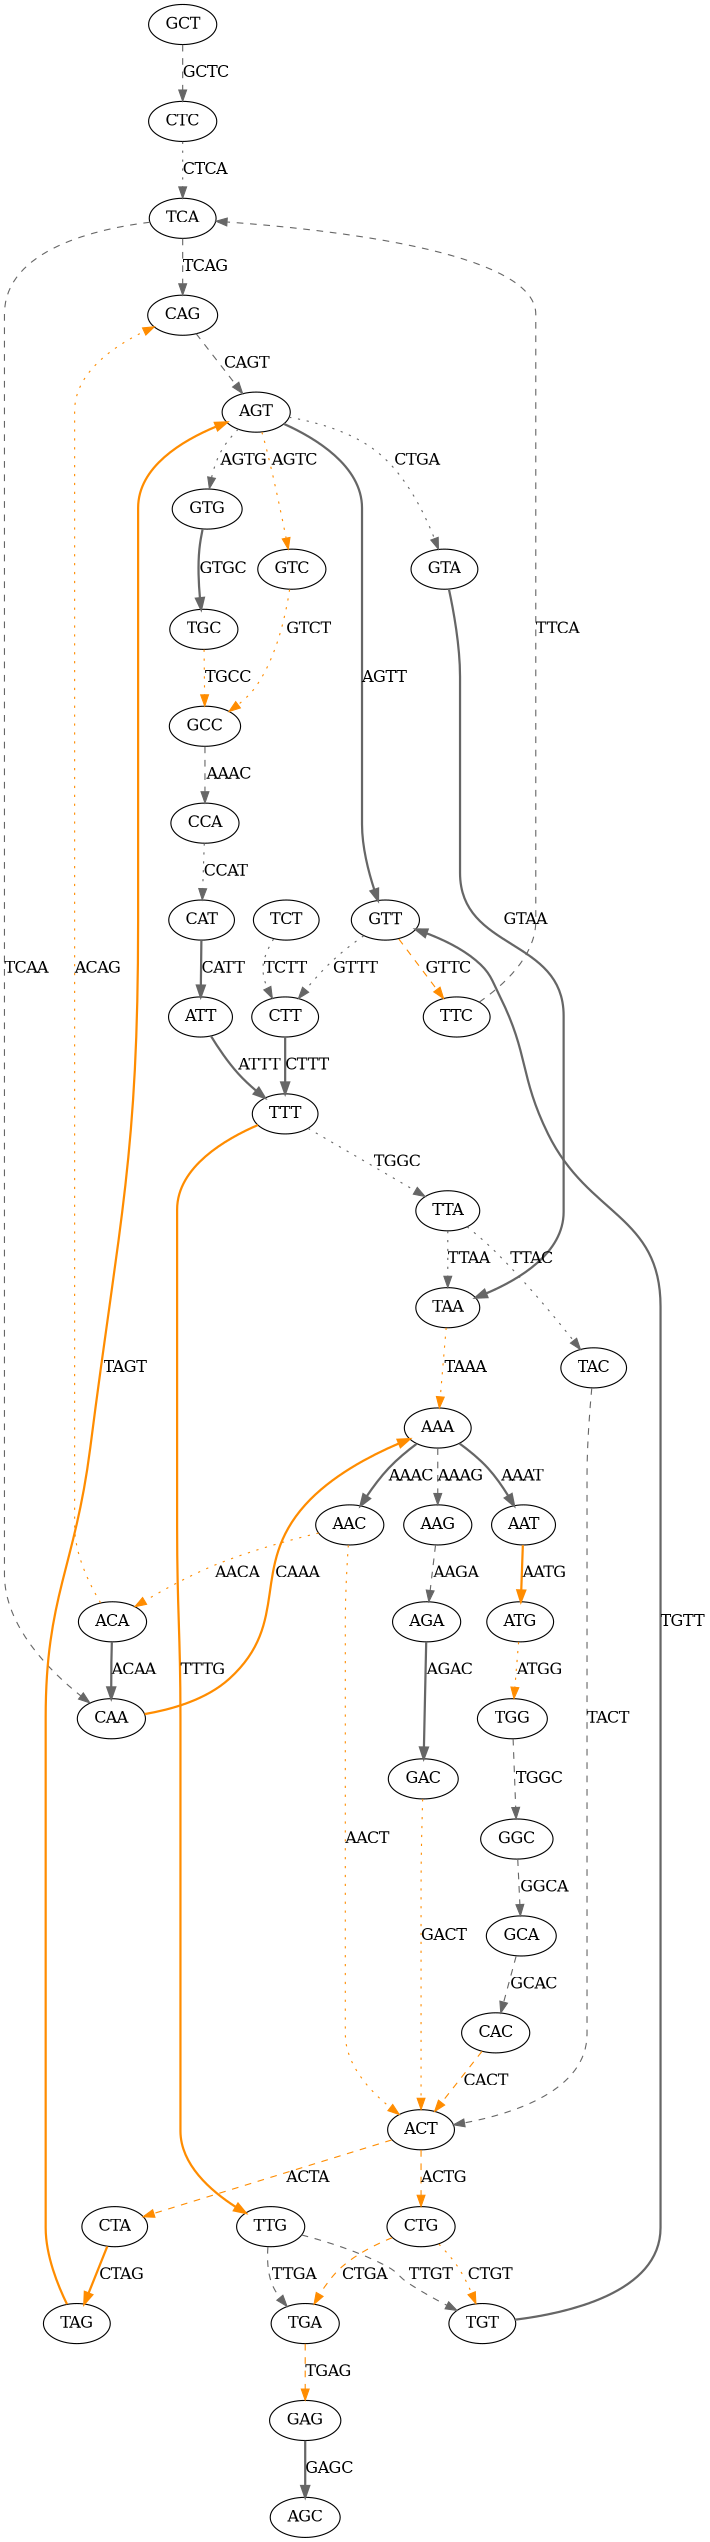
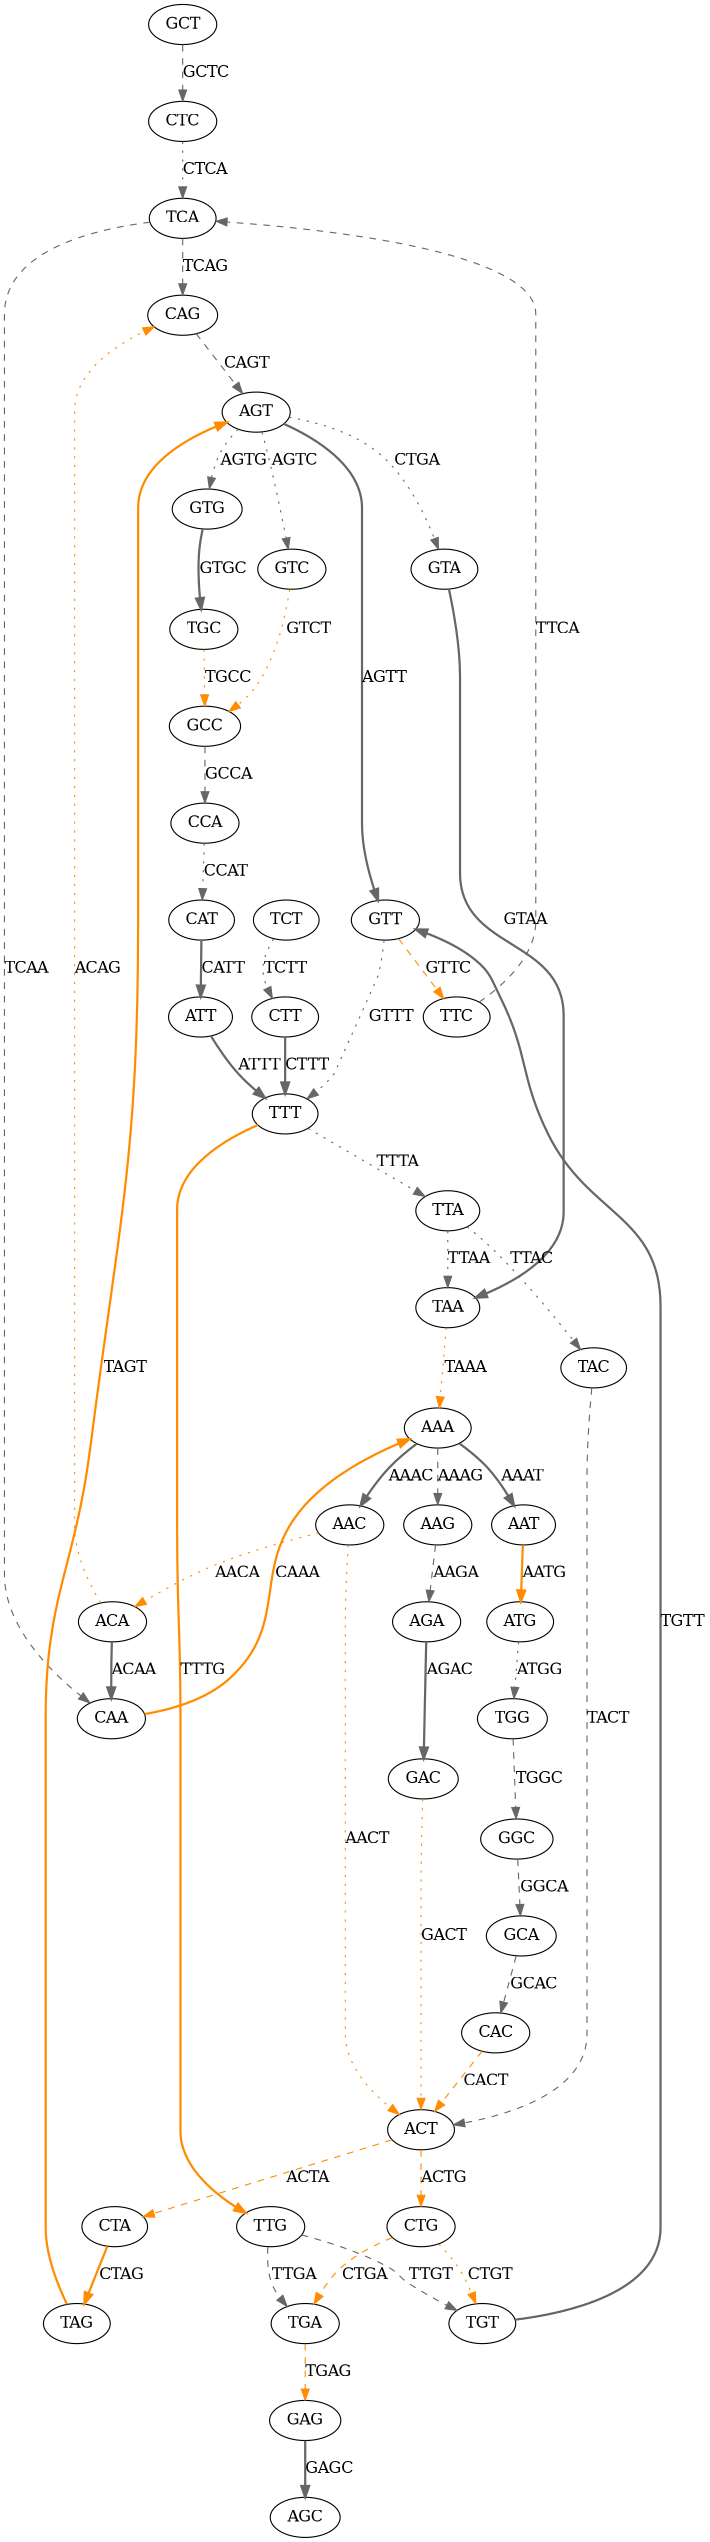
edge "AGT" -> "GTC": color darkorange -> gray40
edge "GCC" -> "CCA": label "AAAC" -> "GCCA"
edge "GTT" -> "CTT": now "GTT" -> "TTT"
edge "TTT" -> "TTA": label "TGGC" -> "TTTA"
edge "ATG" -> "TGG": color darkorange -> gray40
